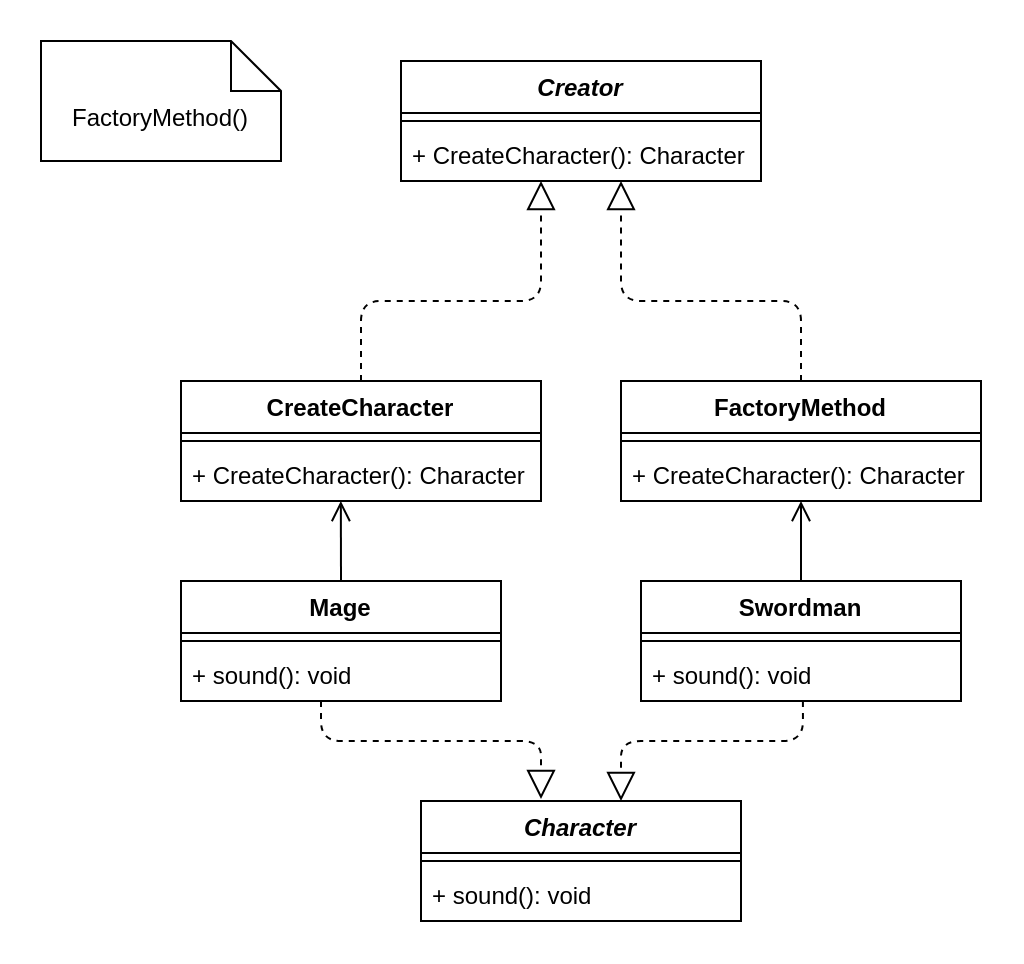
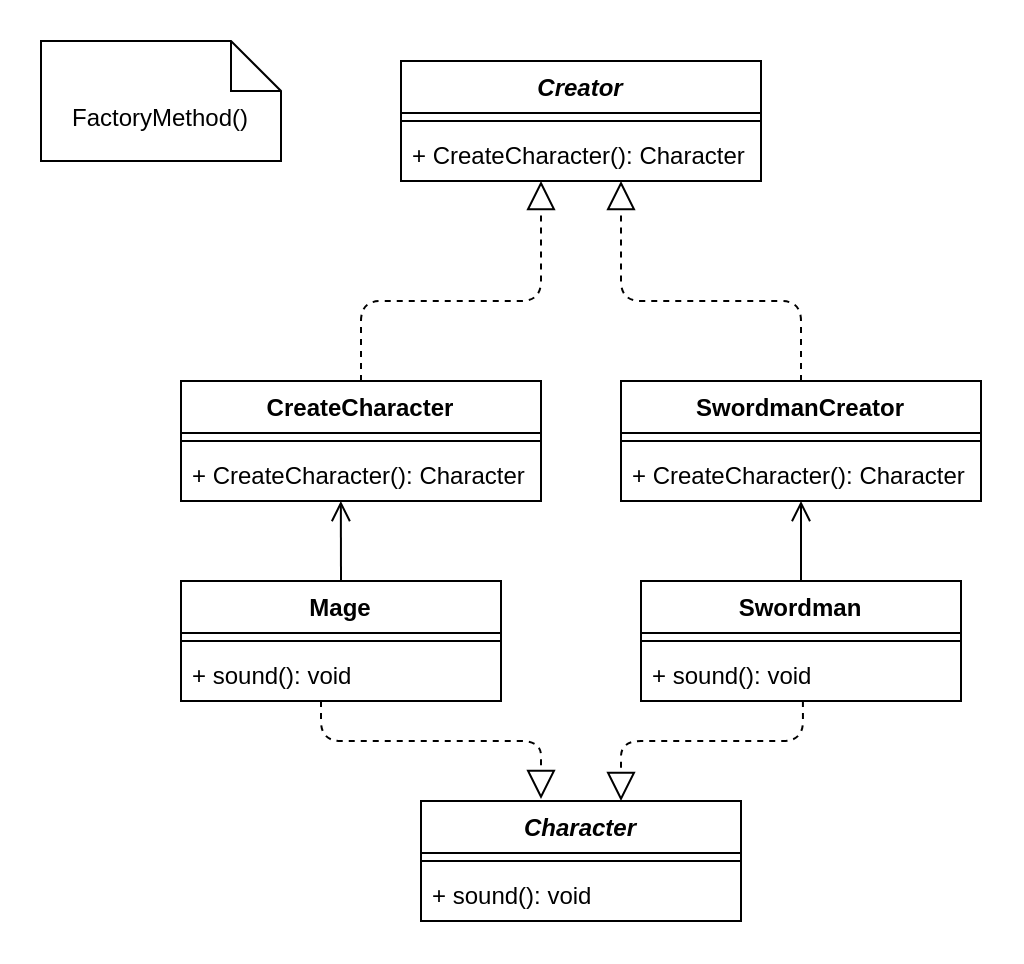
node "FactoryMethod": label "FactoryMethod" -> "SwordmanCreator"
